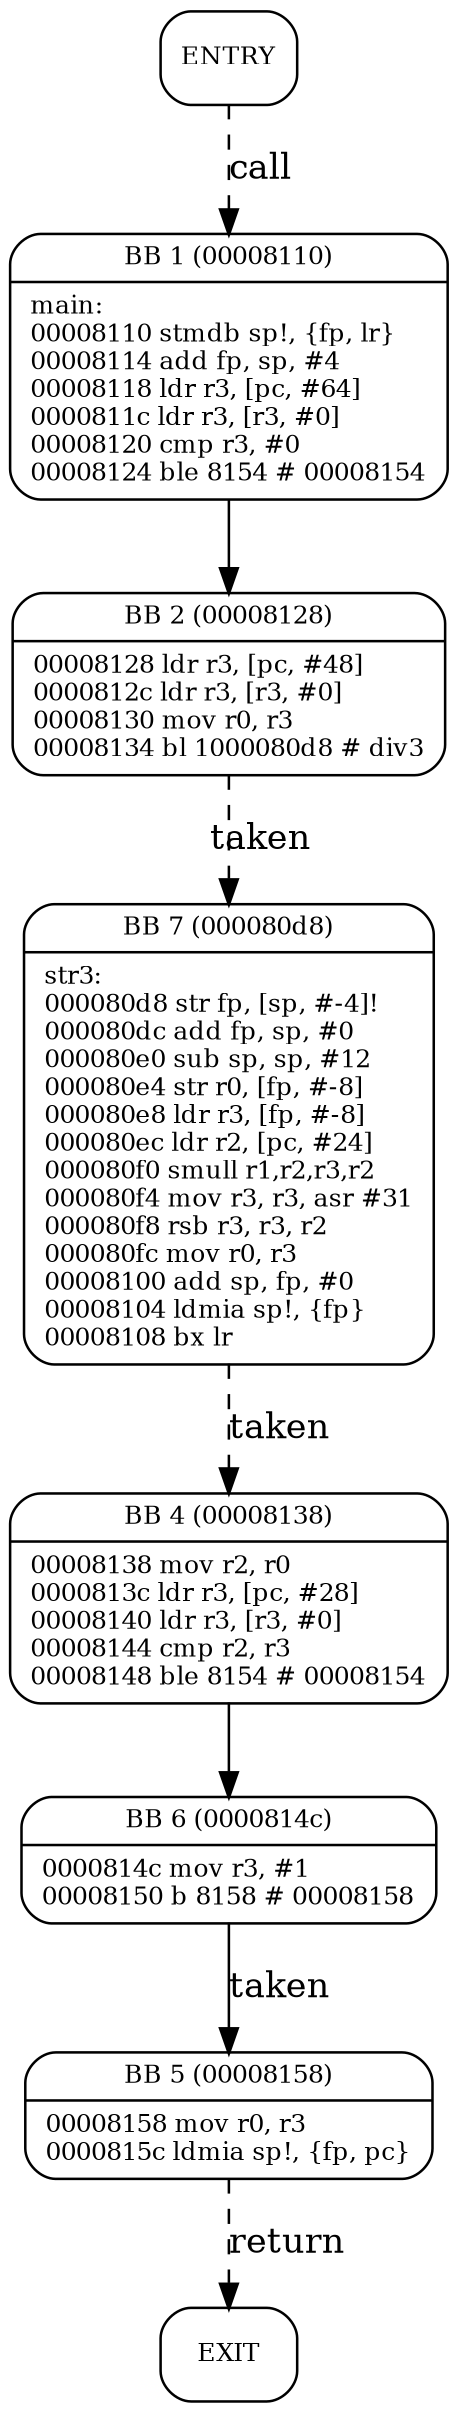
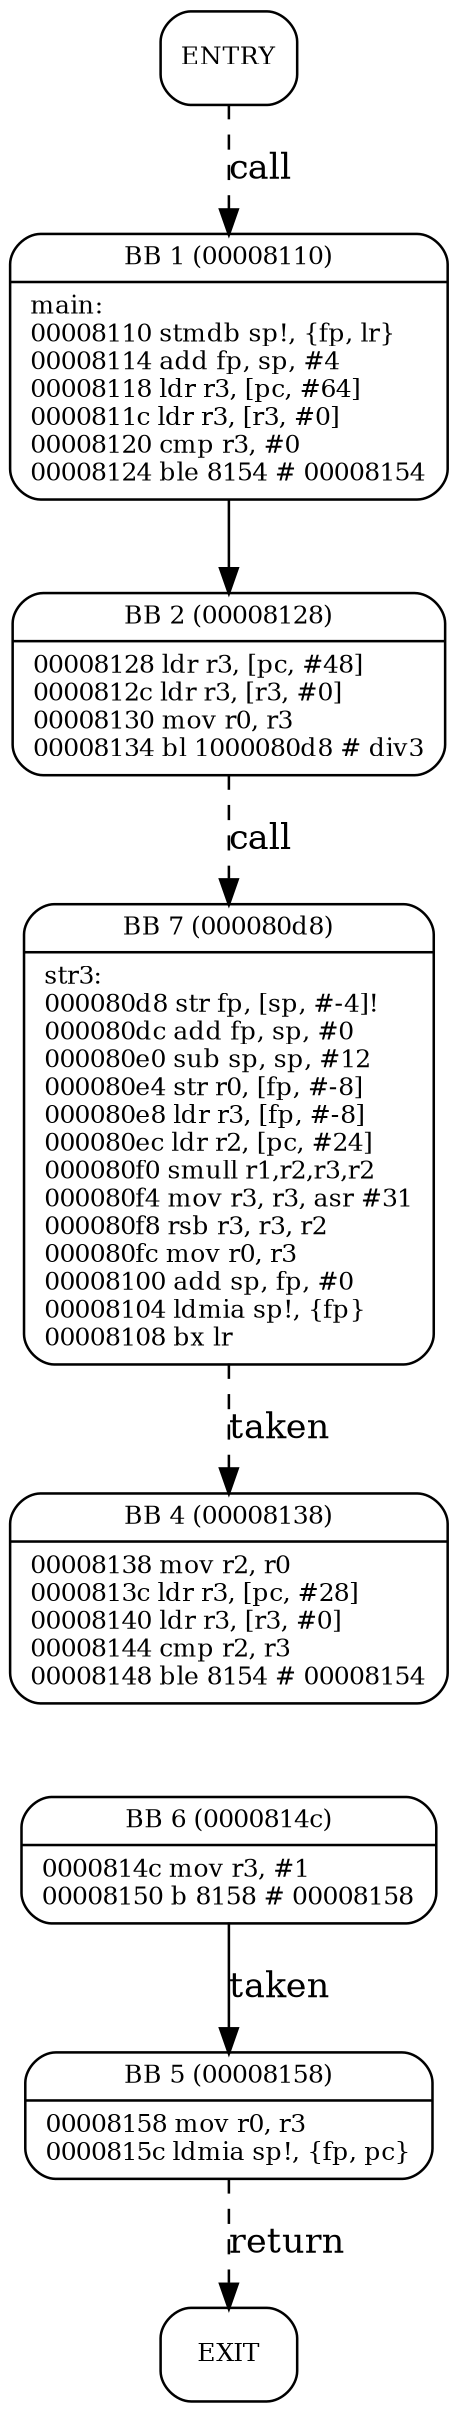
edge "BB 2 (00008128)" -> "BB 7 (000080d8)": label "taken" -> "call"
edge "BB 4 (00008138)" -> "BB 6 (0000814c)": removed
